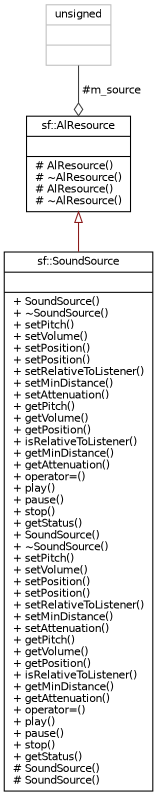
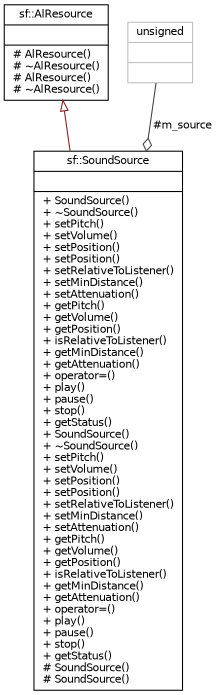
edge "unsigned" -> "sf::AlResource": now "unsigned" -> "sf::SoundSource"
